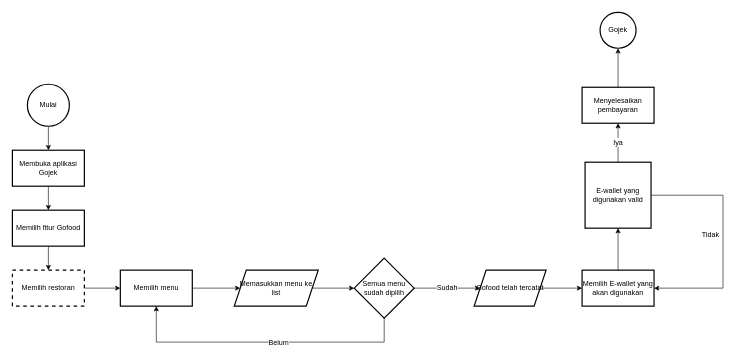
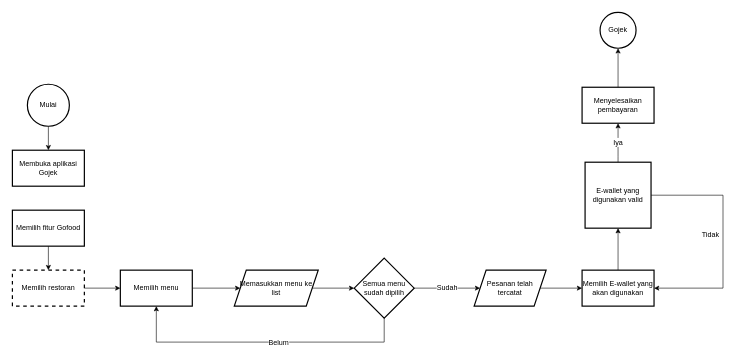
edge "Membuka aplikasi Gojek" -> "Memilih fitur Gofood": removed
node "Gofood telah tercatat": label "Gofood telah tercatat" -> "Pesanan telah tercatat"
